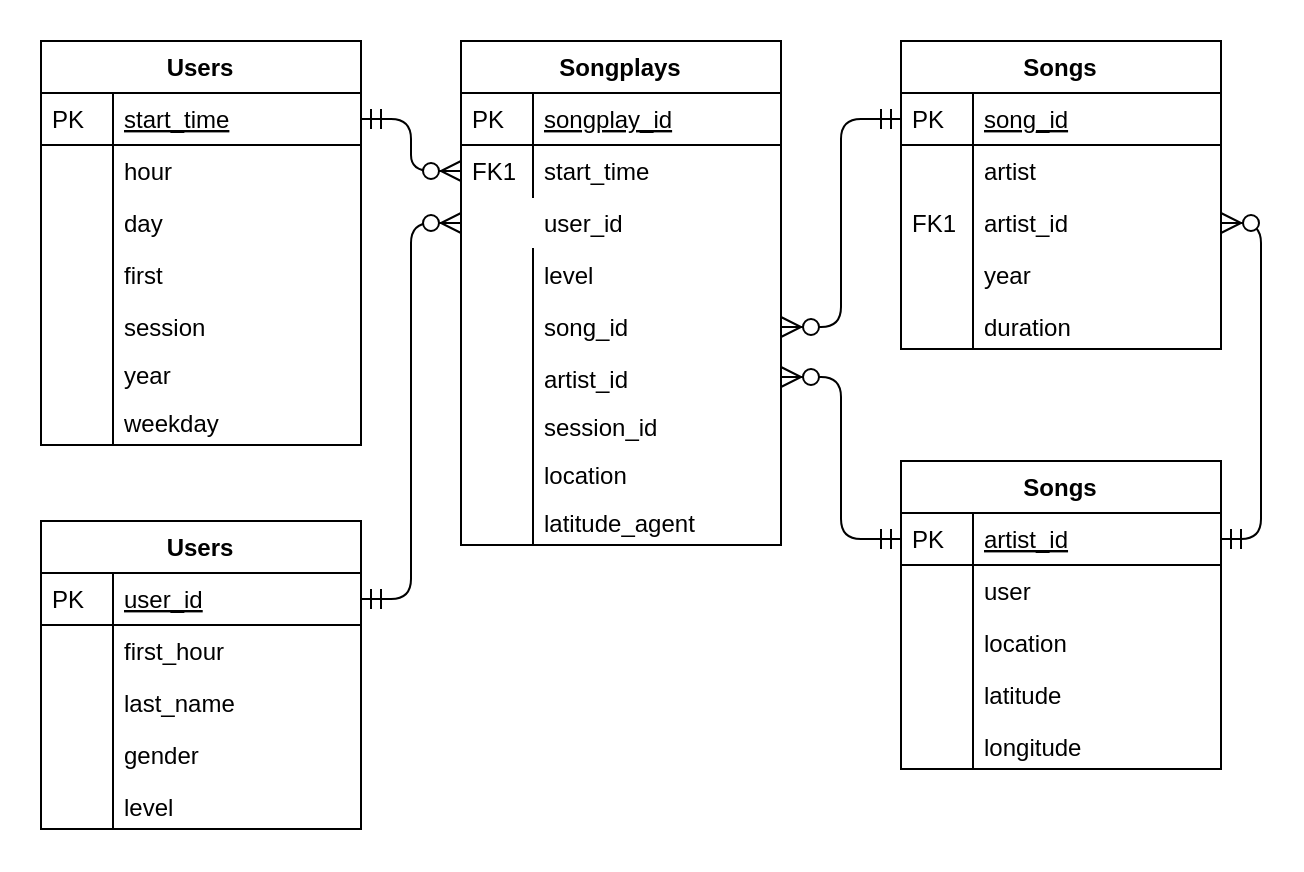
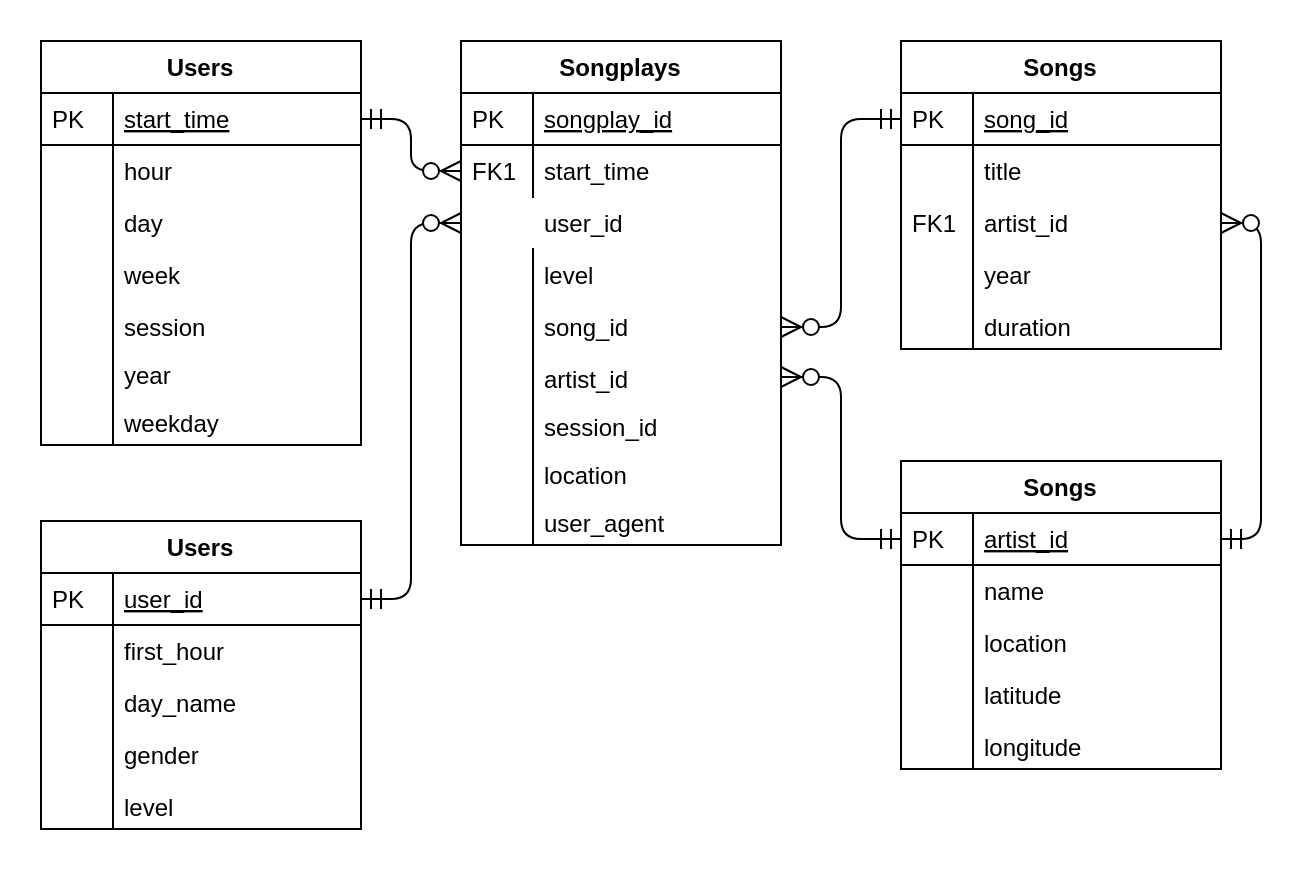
node "artist": label "artist" -> "title"
node "first": label "first" -> "week"
node "latitude_agent": label "latitude_agent" -> "user_agent"
node "user": label "user" -> "name"
node "last_name": label "last_name" -> "day_name"
